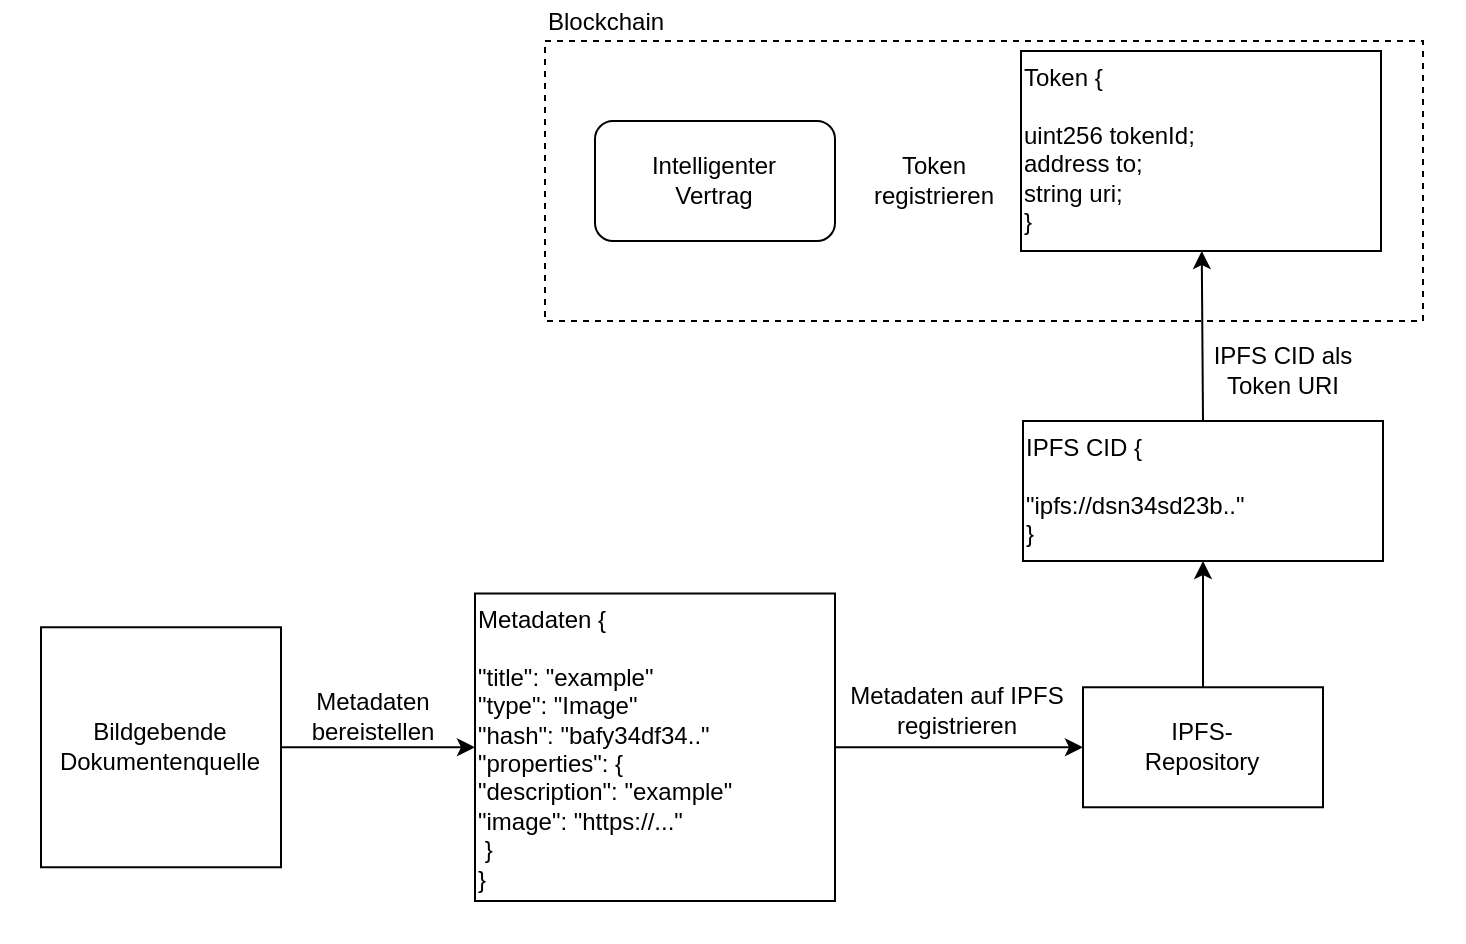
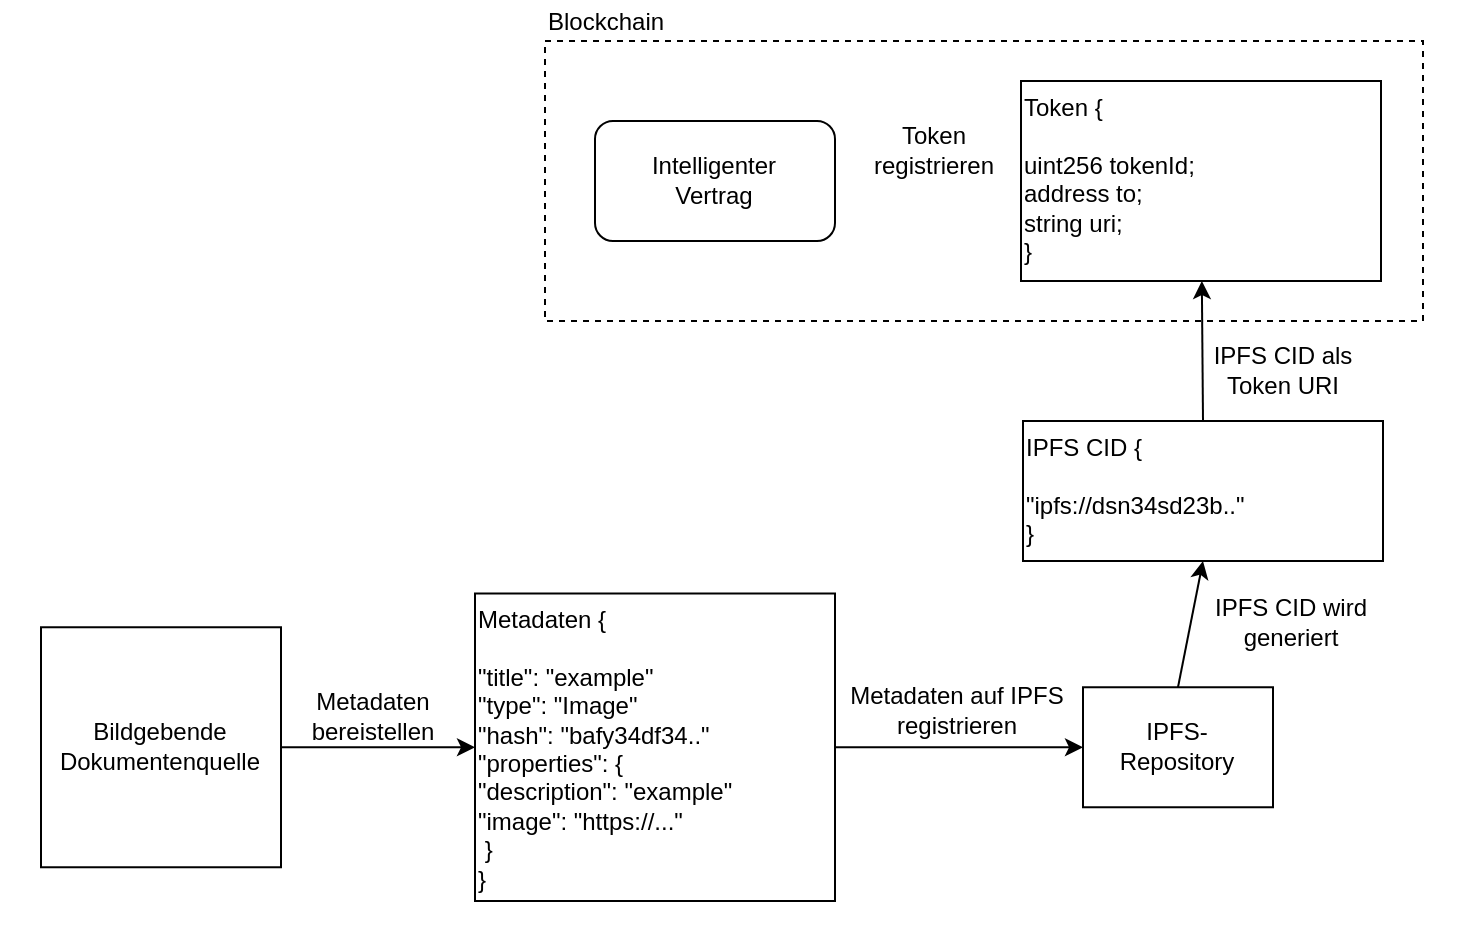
node "Token { uint256 tokenId; address to; string uri; }": moved (1201, 151) -> (1201, 181)
node "Token registrieren": moved (935, 181) -> (935, 151)
node "IPFS CID wird generiert": added
node "IPFS- Repository": size 240x120 -> 190x120
